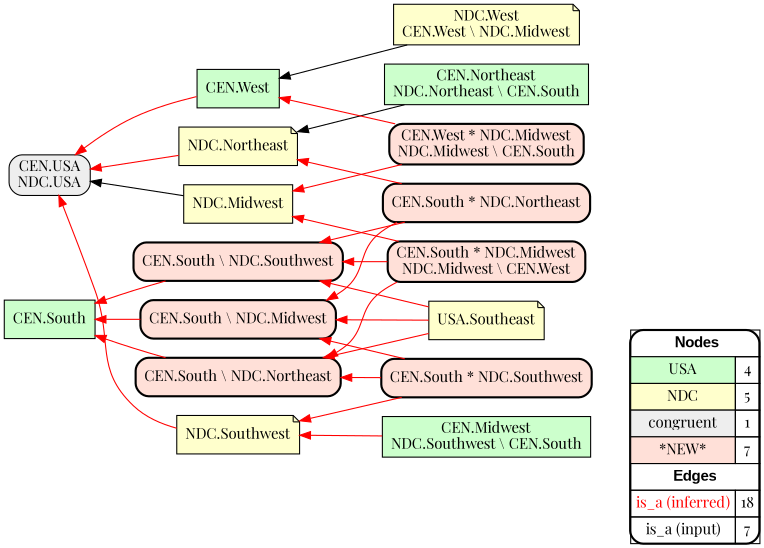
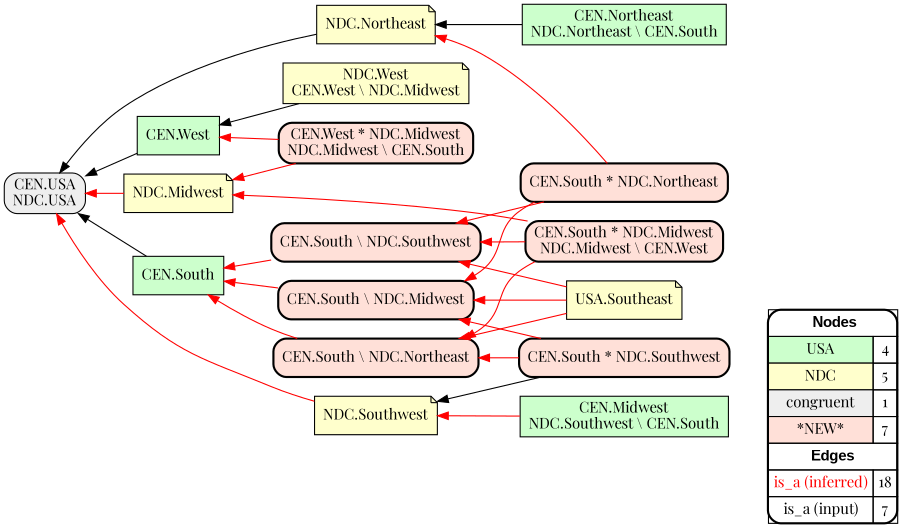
edge "CEN.West" -> "CEN.USA NDC.USA": color #ff0000 -> #000000
edge "NDC.Northeast" -> "CEN.USA NDC.USA": color #ff0000 -> #000000
edge "NDC.Midwest" -> "CEN.USA NDC.USA": color #000000 -> #ff0000
node "NDC.Midwest": shape box -> note
edge "CEN.South" -> "CEN.USA NDC.USA": added
edge "CEN.South * NDC.Southwest" -> "NDC.Southwest": color #ff0000 -> #000000
